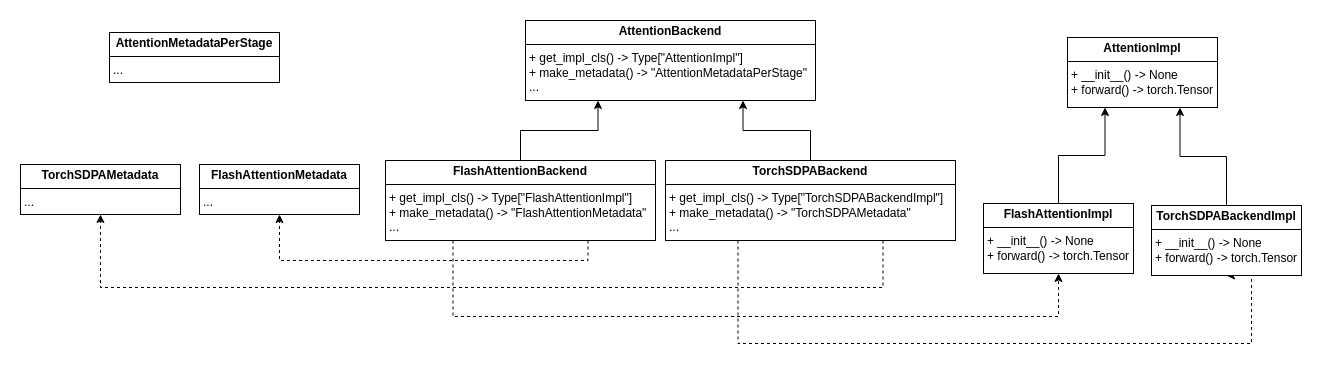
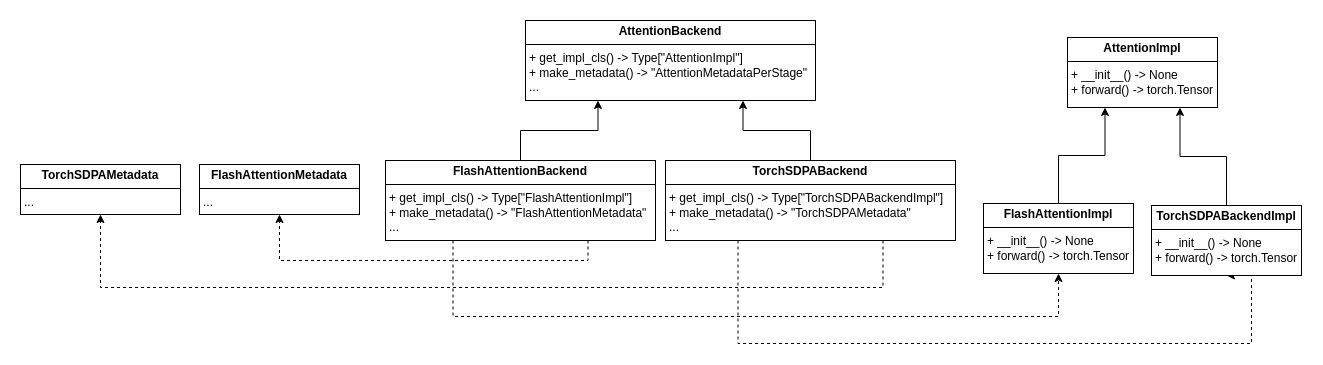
node "AttentionMetadataPerStage ...": removed
